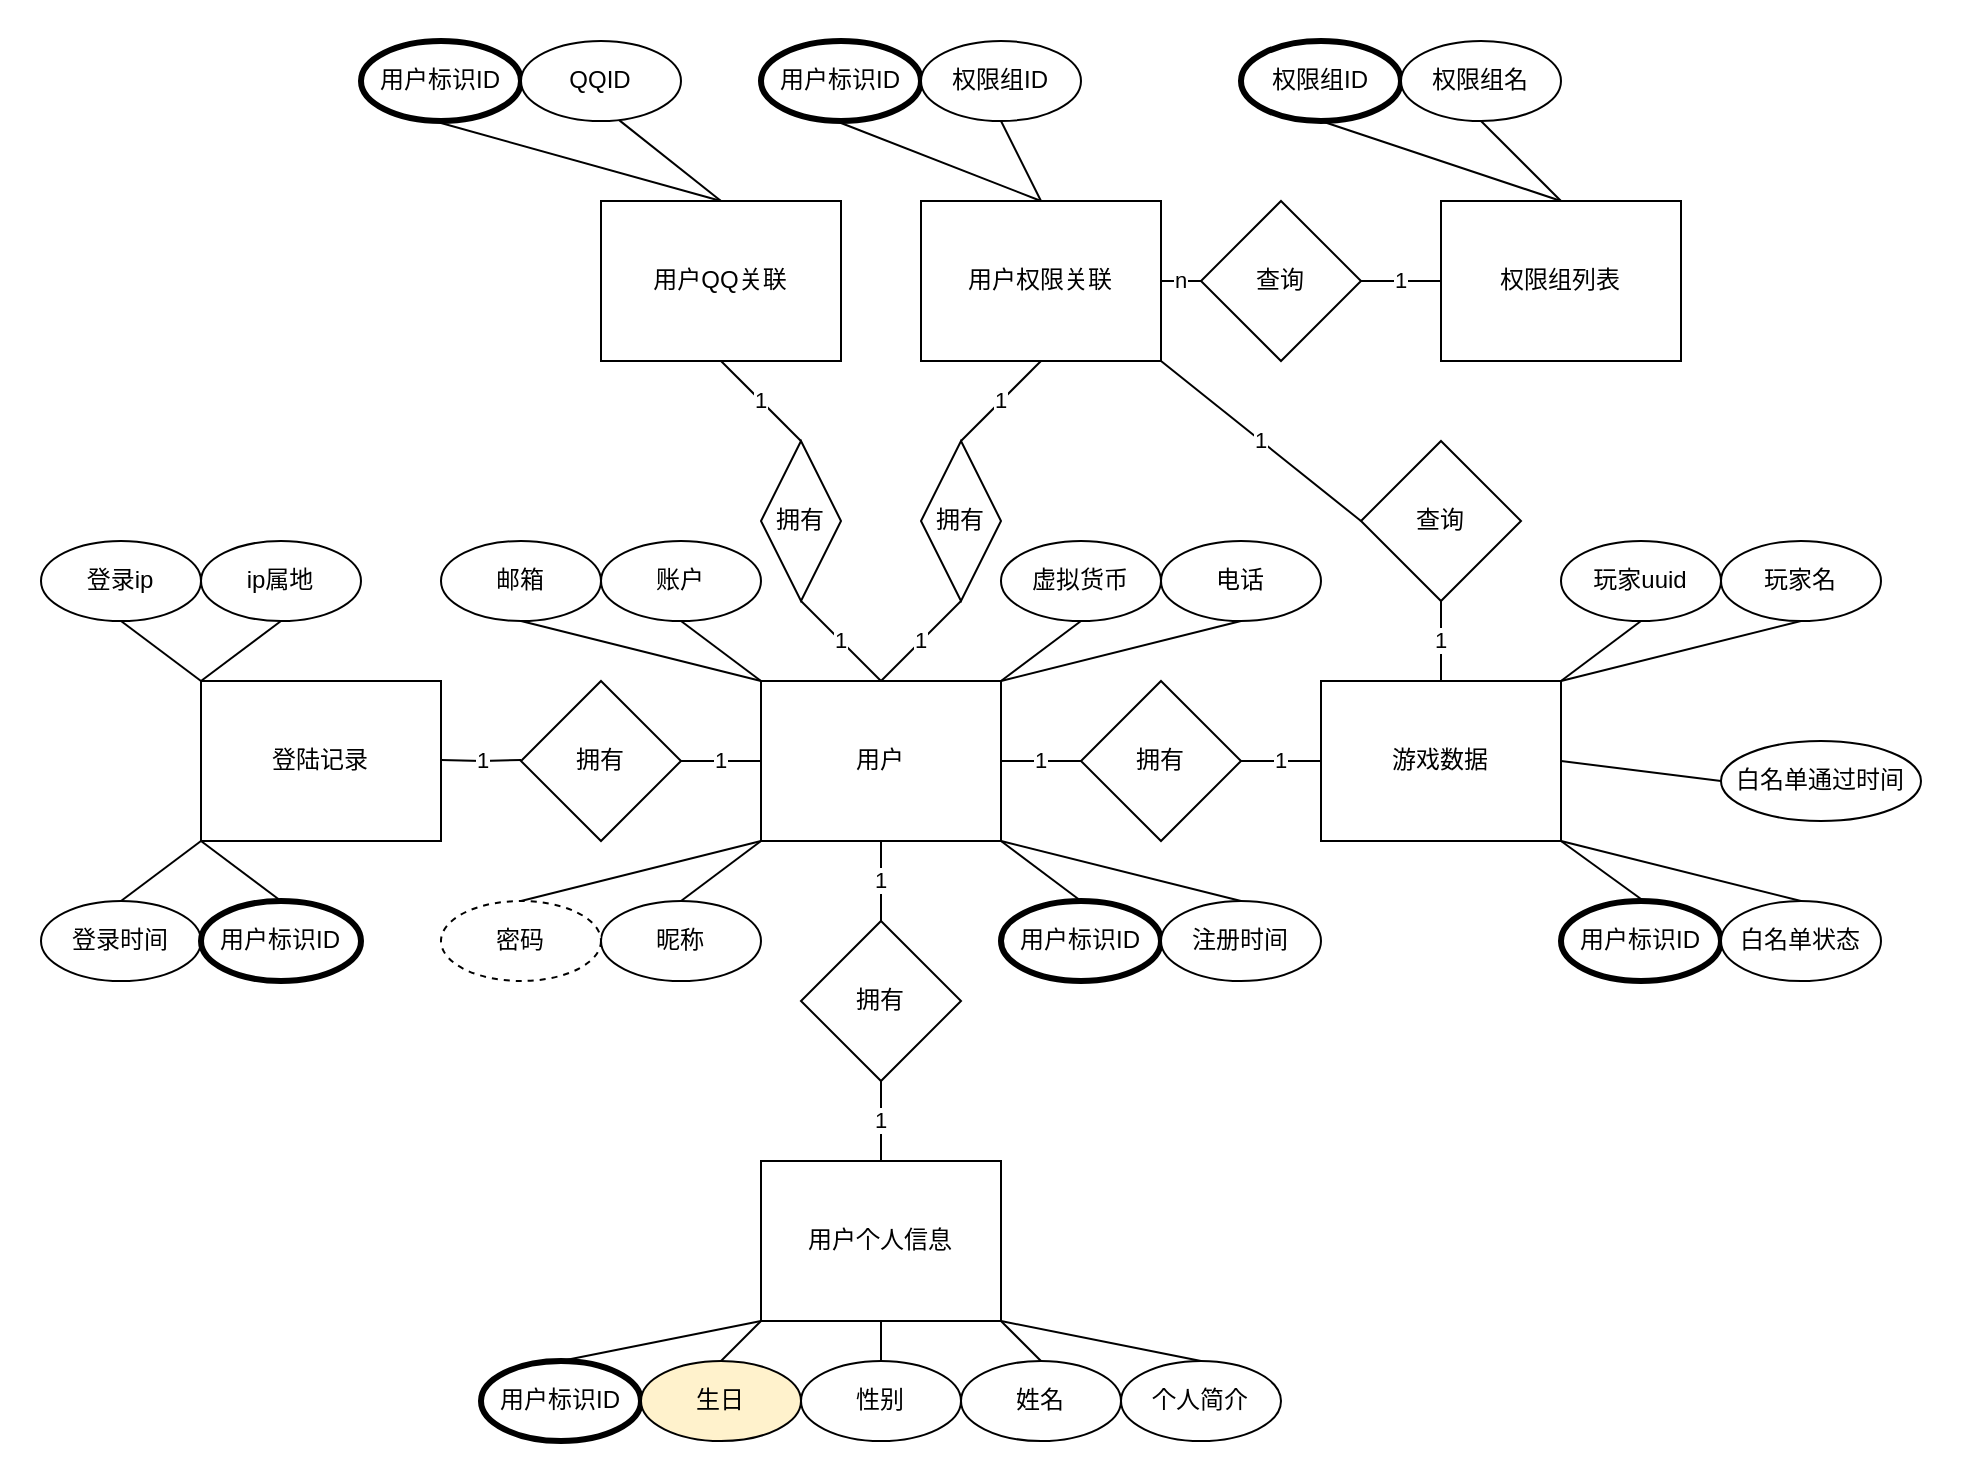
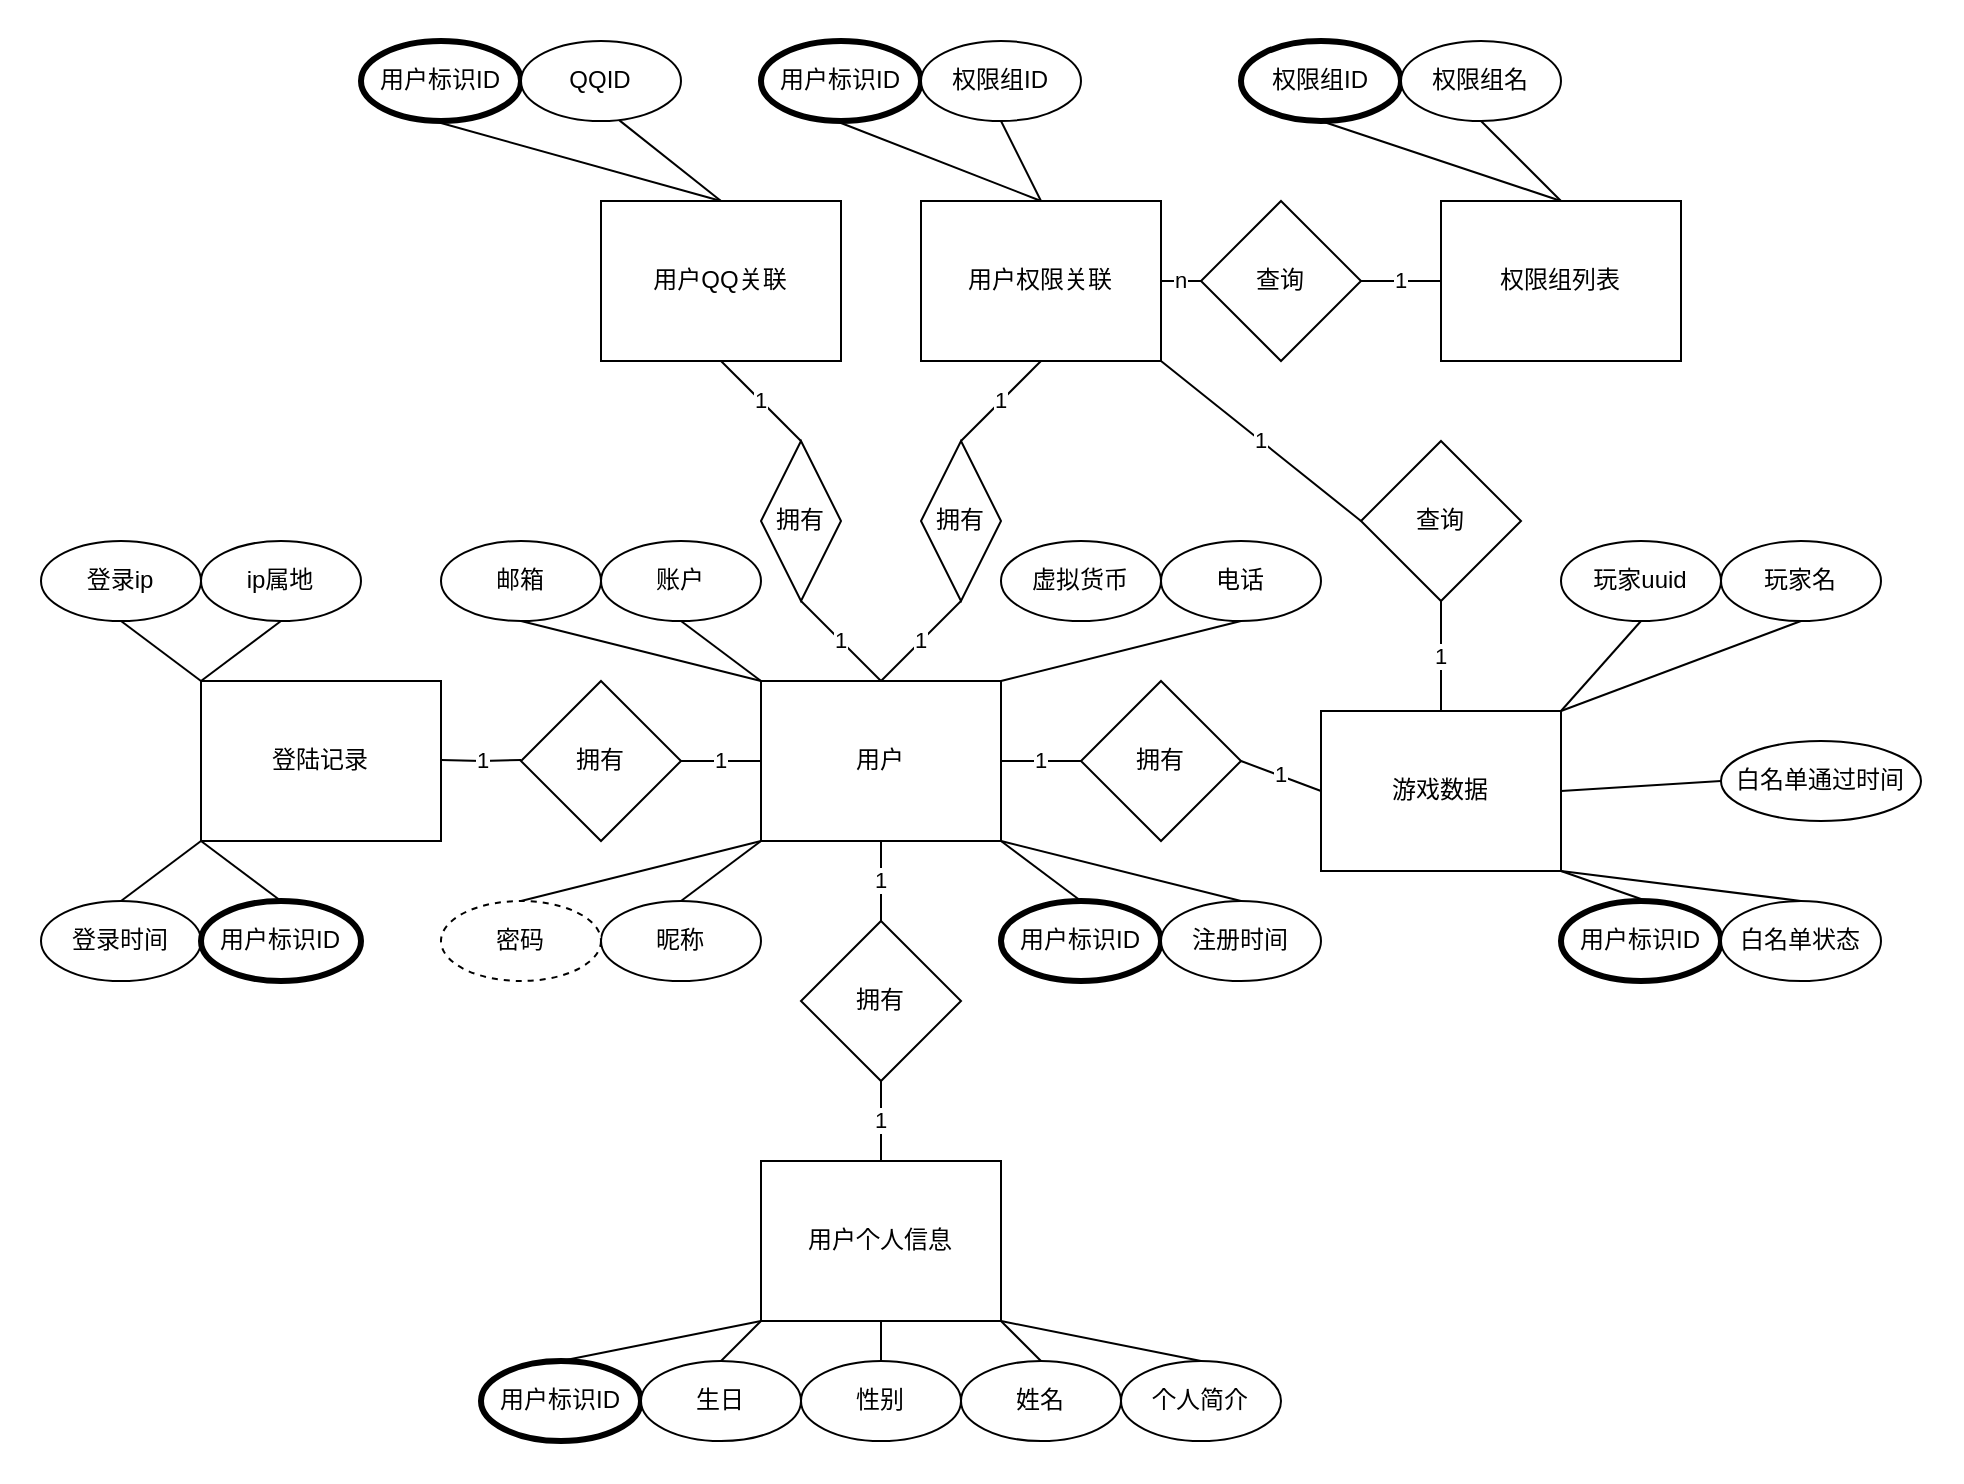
edge "虚拟货币" -- "用户": removed
node "游戏数据": moved (1441, 761) -> (1441, 791)
node "生日": fillcolor #fff2cc -> #ffffff
